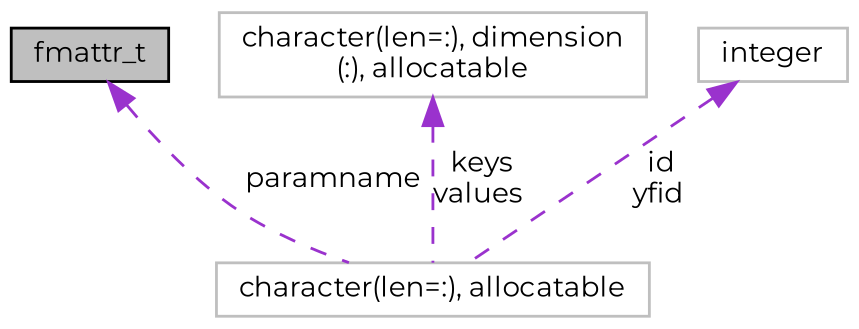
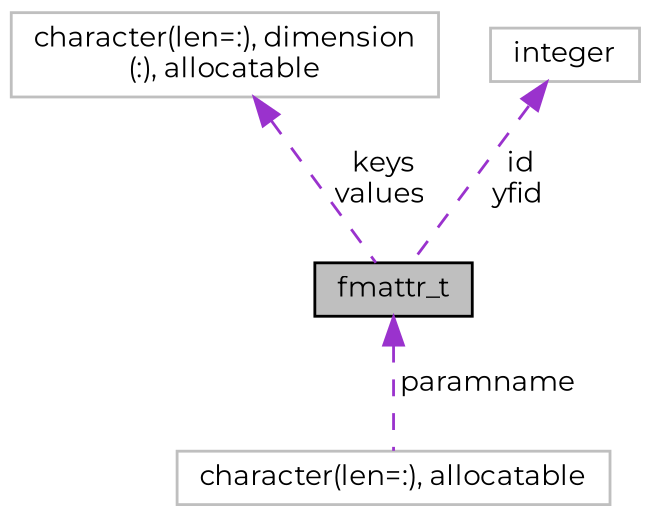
edge "character(len=:), allocatable" -> "integer": now "fmattr_t" -> "integer"
edge "character(len=:), allocatable" -> "character(len=:), dimension (:), allocatable": now "fmattr_t" -> "character(len=:), dimension (:), allocatable"
